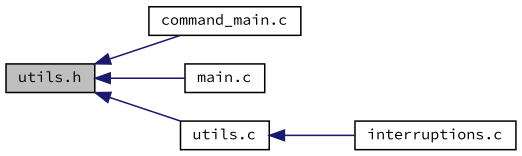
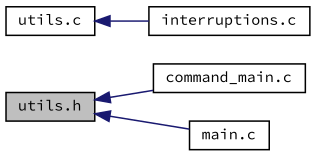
edge "utils.c" -> "utils.h": removed
